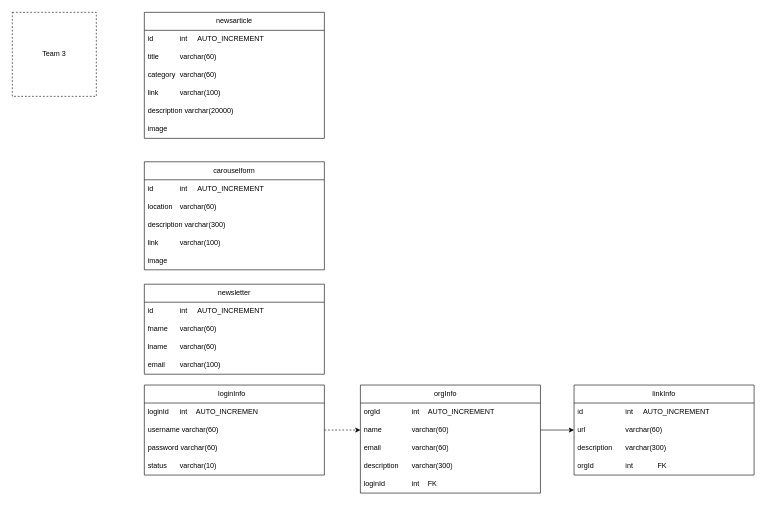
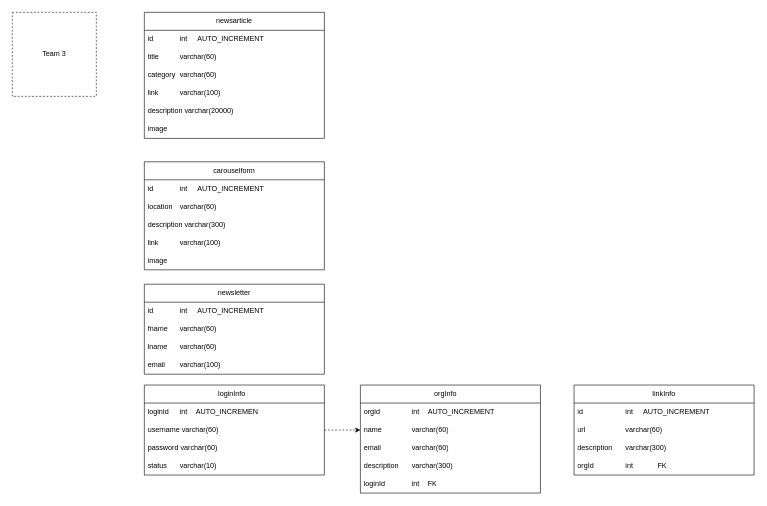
edge "name varchar(60)" -> "url varchar(60)": removed
